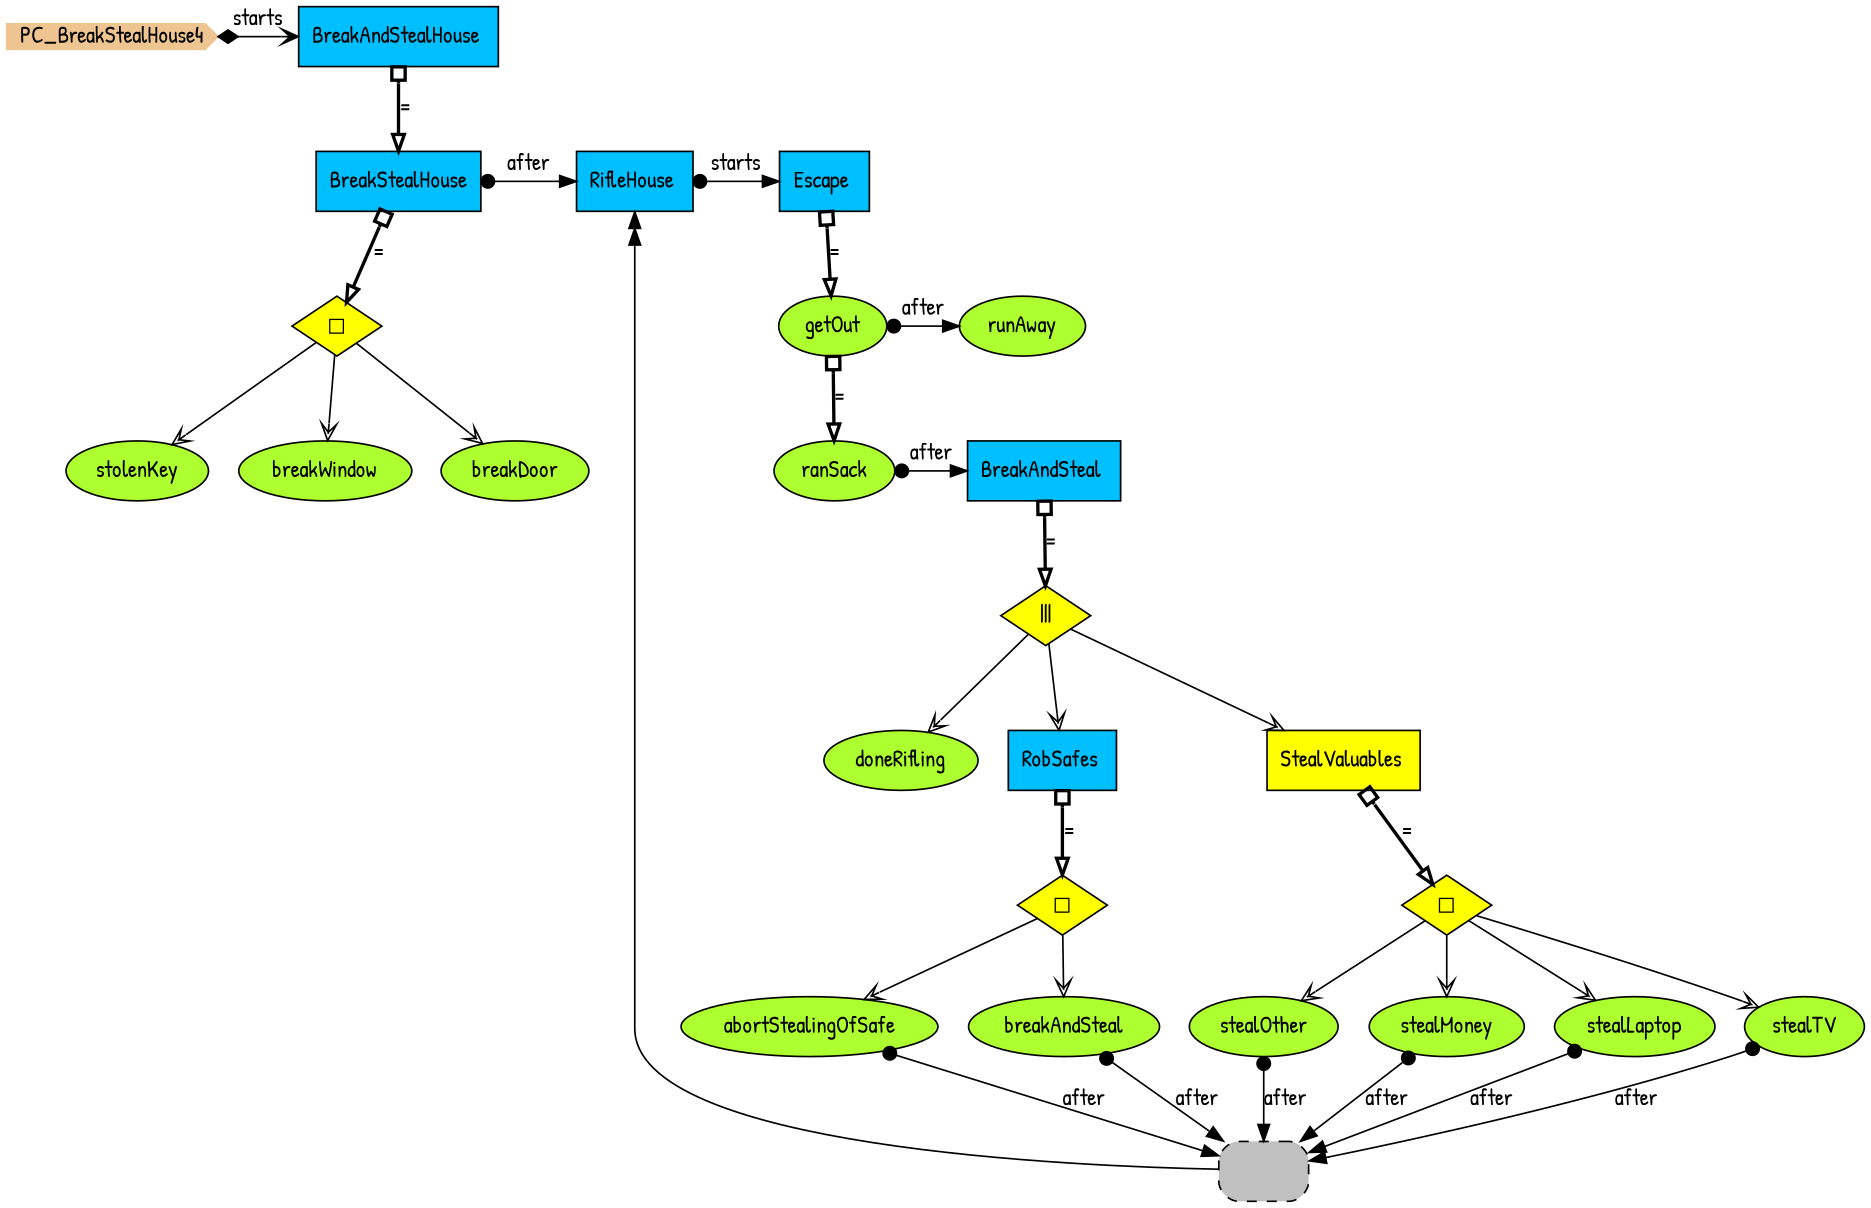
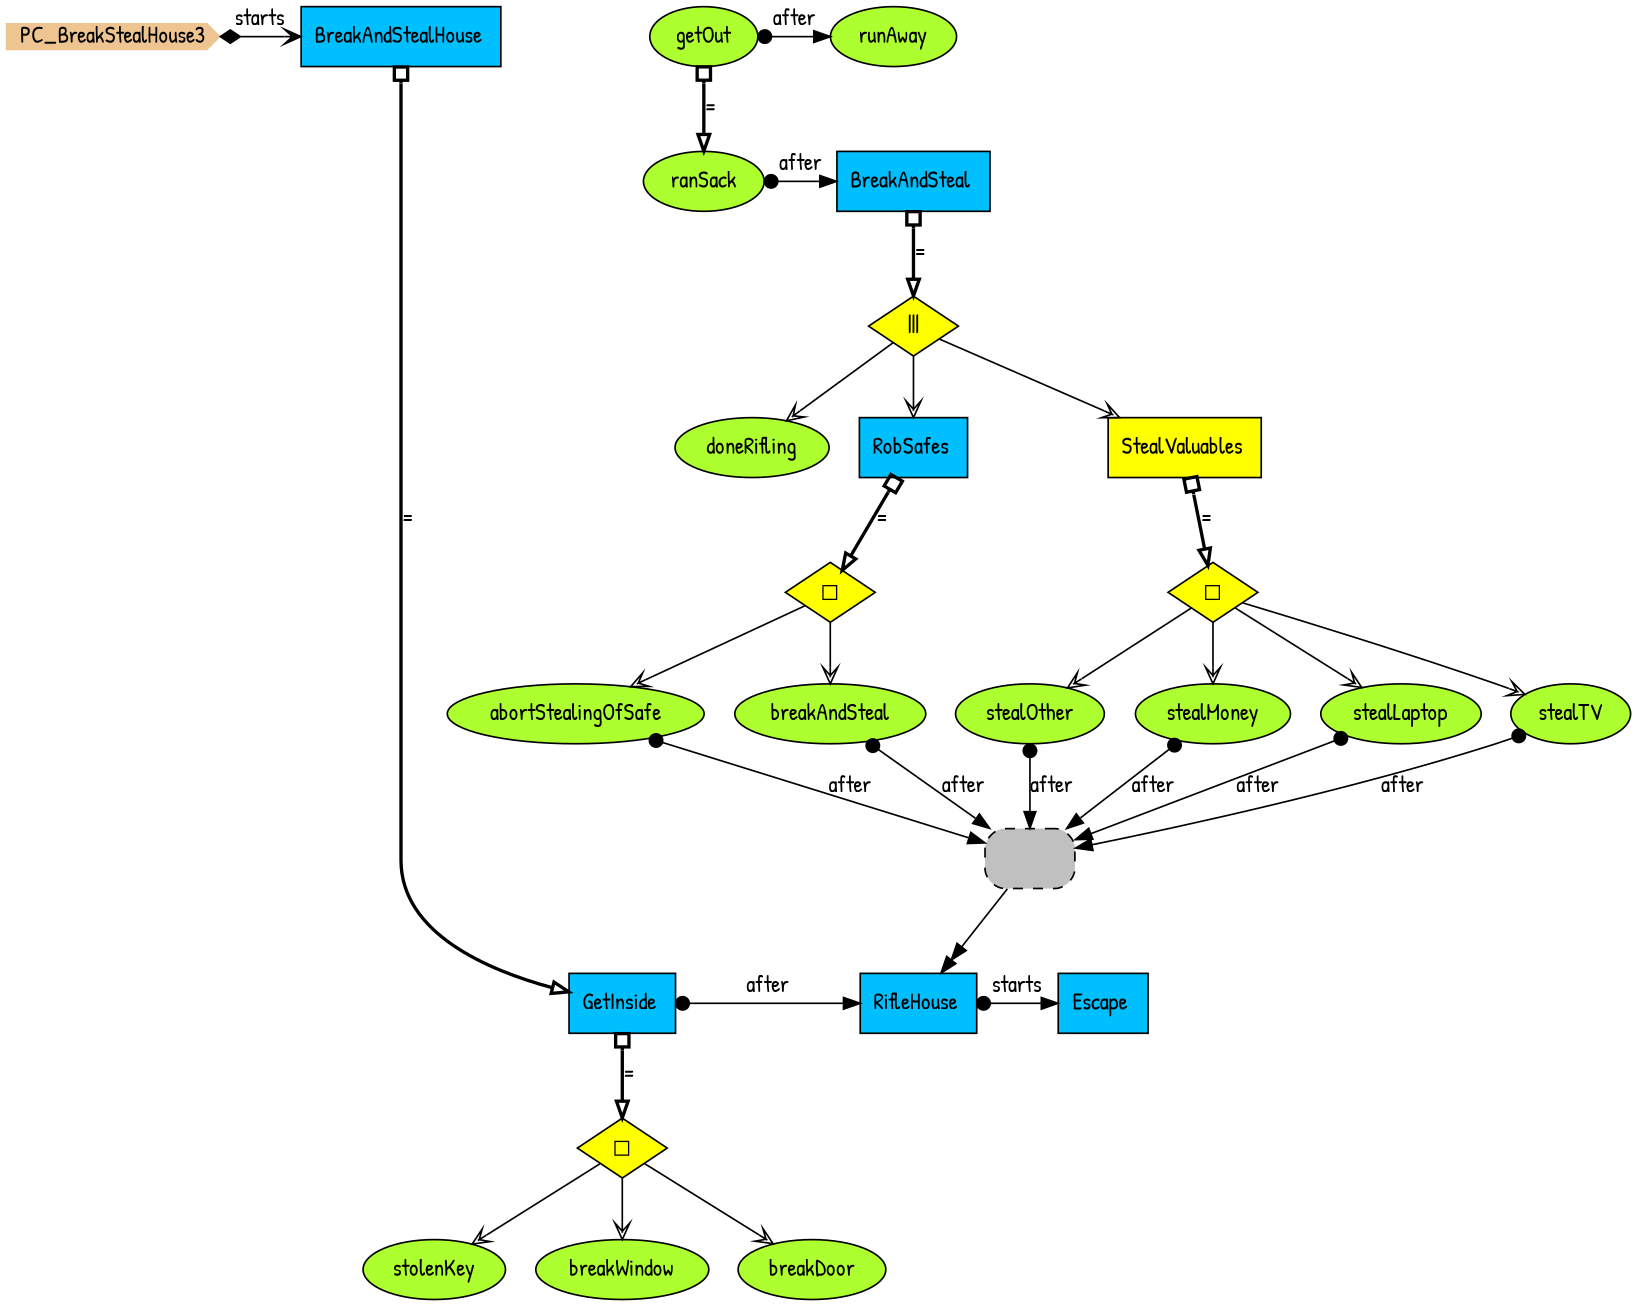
node "PC_BreakStealHouse4": label "PC_BreakStealHouse4" -> "PC_BreakStealHouse3"
node "BreakStealHouse": label "BreakStealHouse" -> "GetInside"
edge "Escape" -- "getOut": removed, label "="
